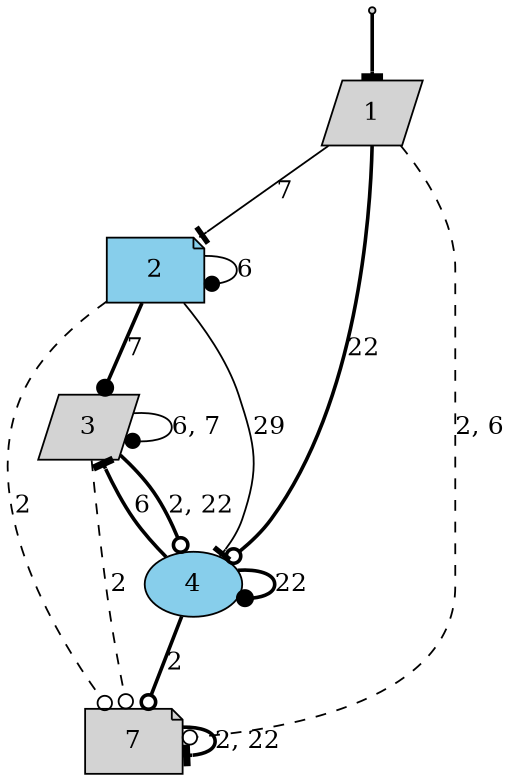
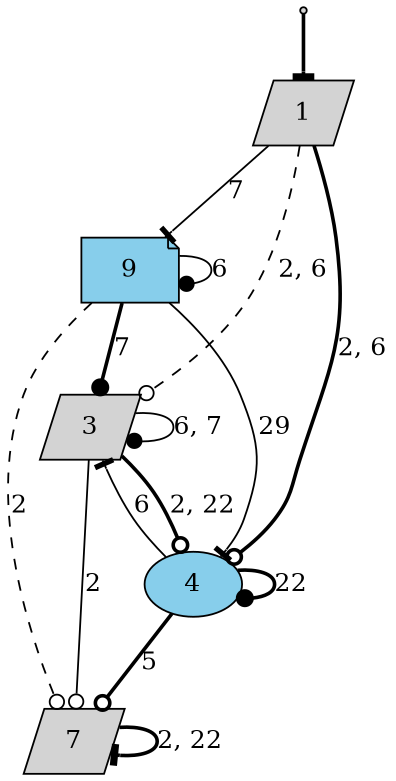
node "2": label "2" -> "9"
edge "1" -> "4": label "22" -> "2, 6"
edge "4" -> "3": style bold -> solid
edge "1" -> "7": now "1" -> "3"
edge "3" -> "7": style dashed -> solid
edge "4" -> "7": label "2" -> "5"
node "7": shape note -> parallelogram
